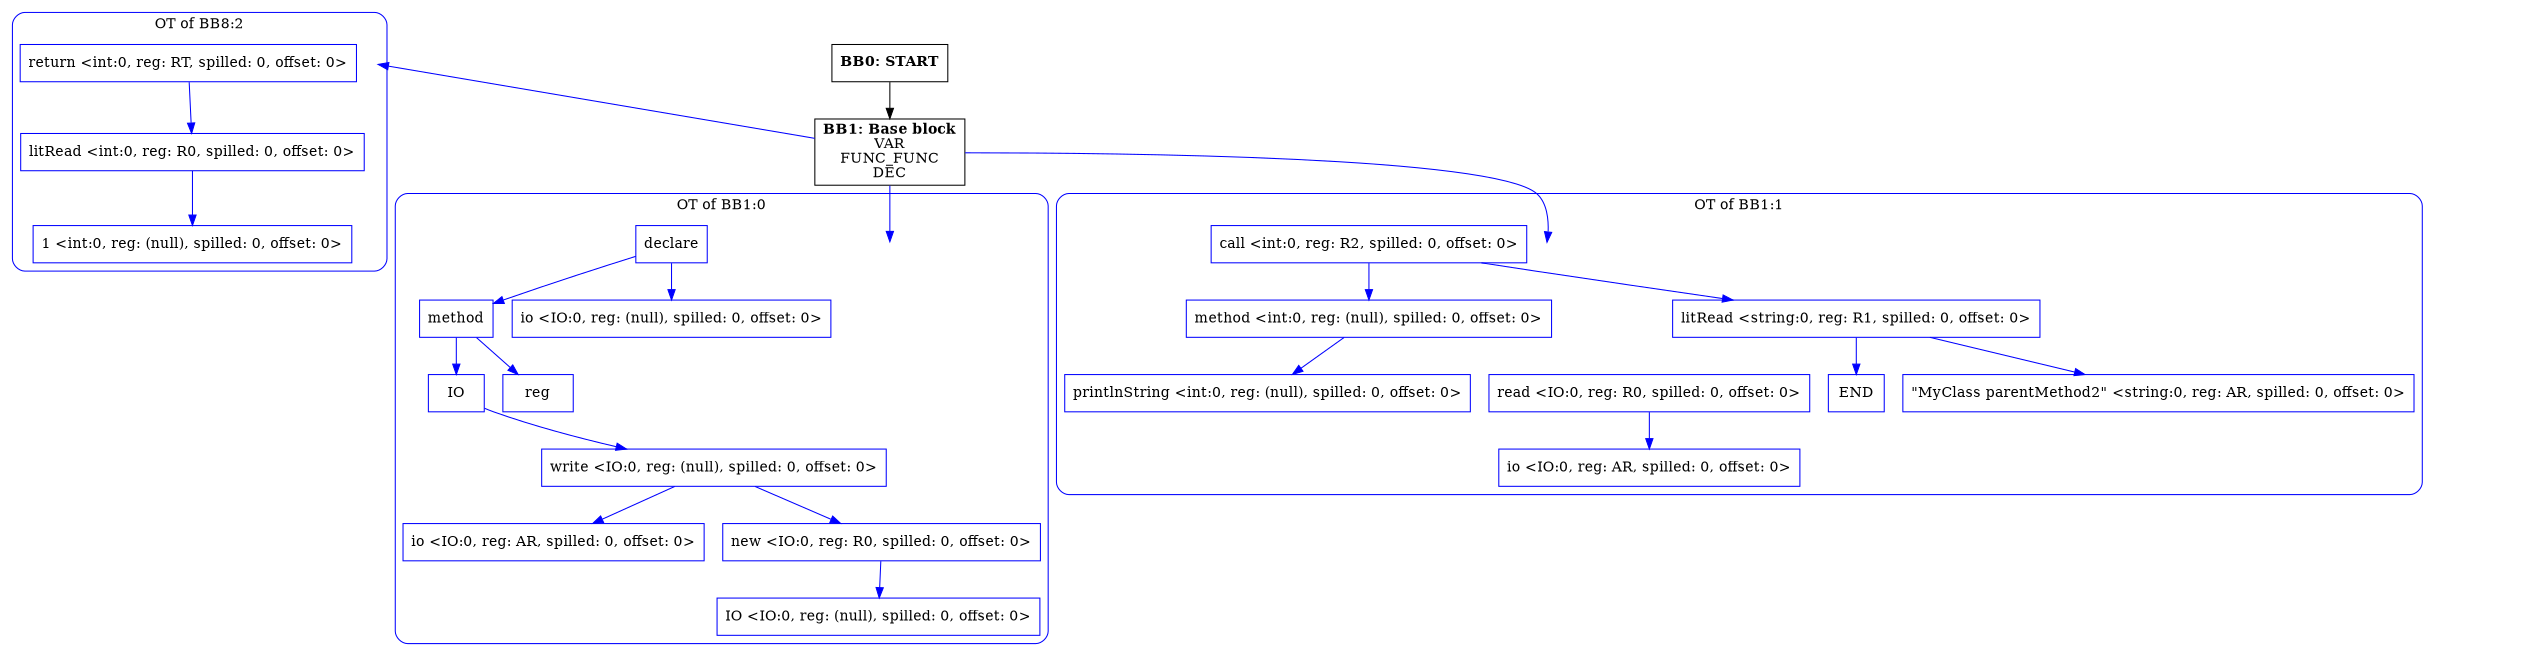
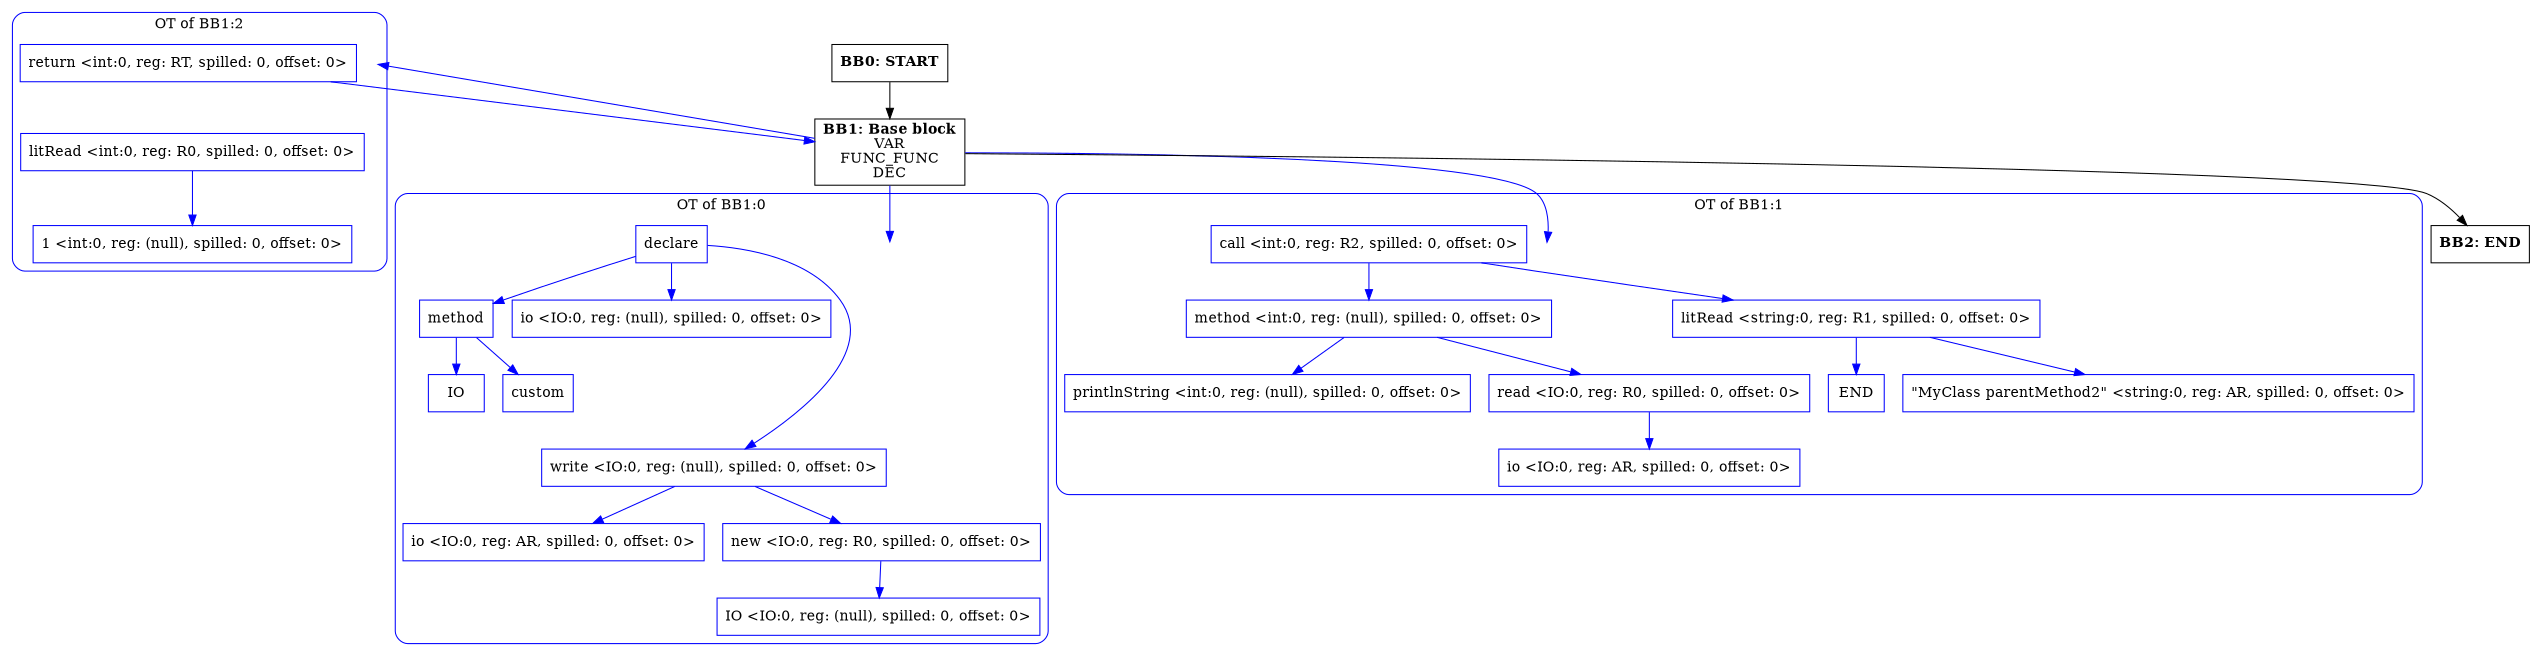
cluster "OT of BB8:2": label "OT of BB8:2" -> "OT of BB1:2"
edge "return <int:0, reg: RT, spilled: 0, offset: 0>" -> "litRead <int:0, reg: R0, spilled: 0, offset: 0>": now "return <int:0, reg: RT, spilled: 0, offset: 0>" -> "BB1: Base block"
node "BB2: END": added
edge "method <int:0, reg: (null), spilled: 0, offset: 0>" -> "read <IO:0, reg: R0, spilled: 0, offset: 0>": added
node "reg": label "reg" -> "custom"
edge "IO" -> "write <IO:0, reg: (null), spilled: 0, offset: 0>": now "declare" -> "write <IO:0, reg: (null), spilled: 0, offset: 0>"
